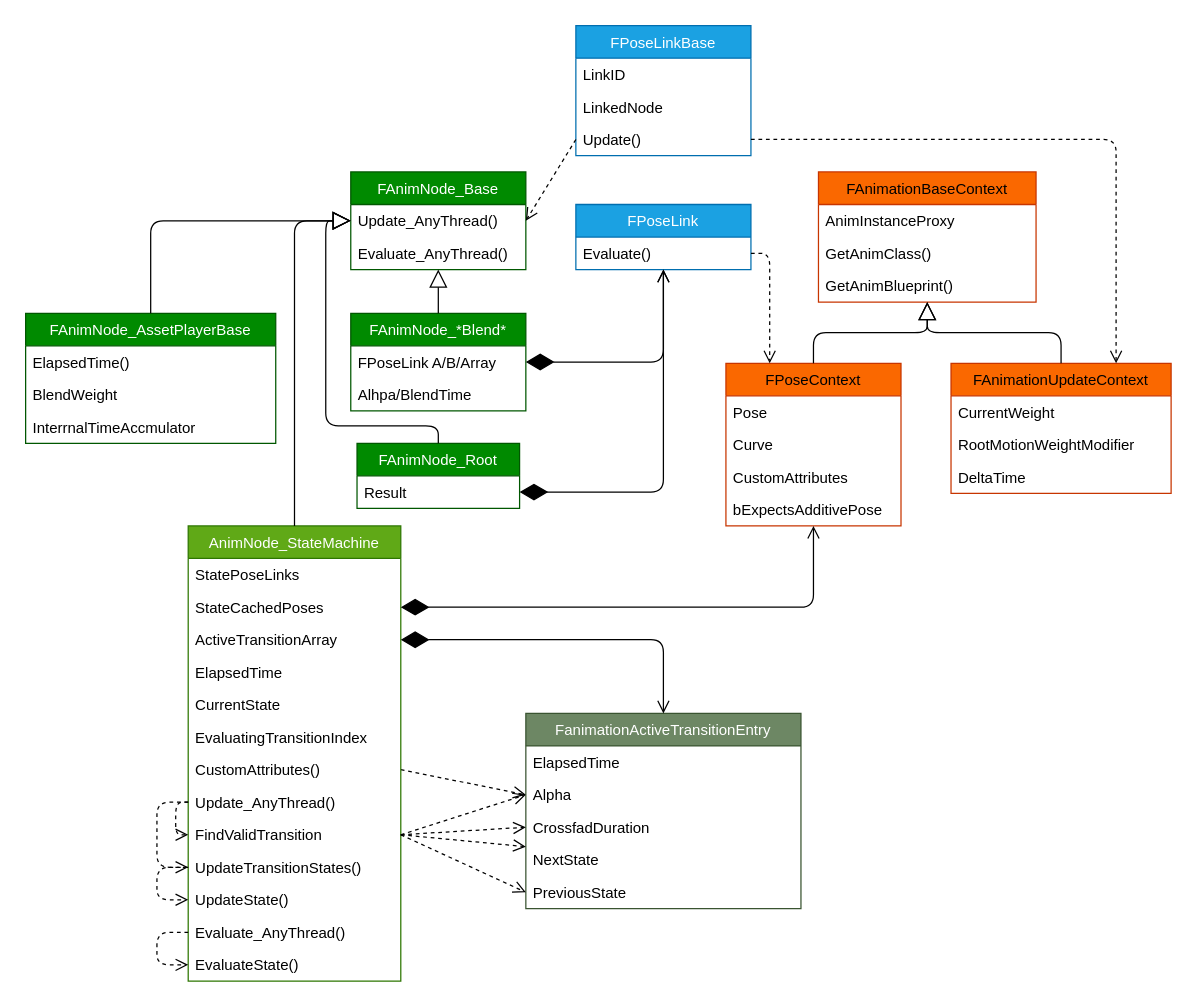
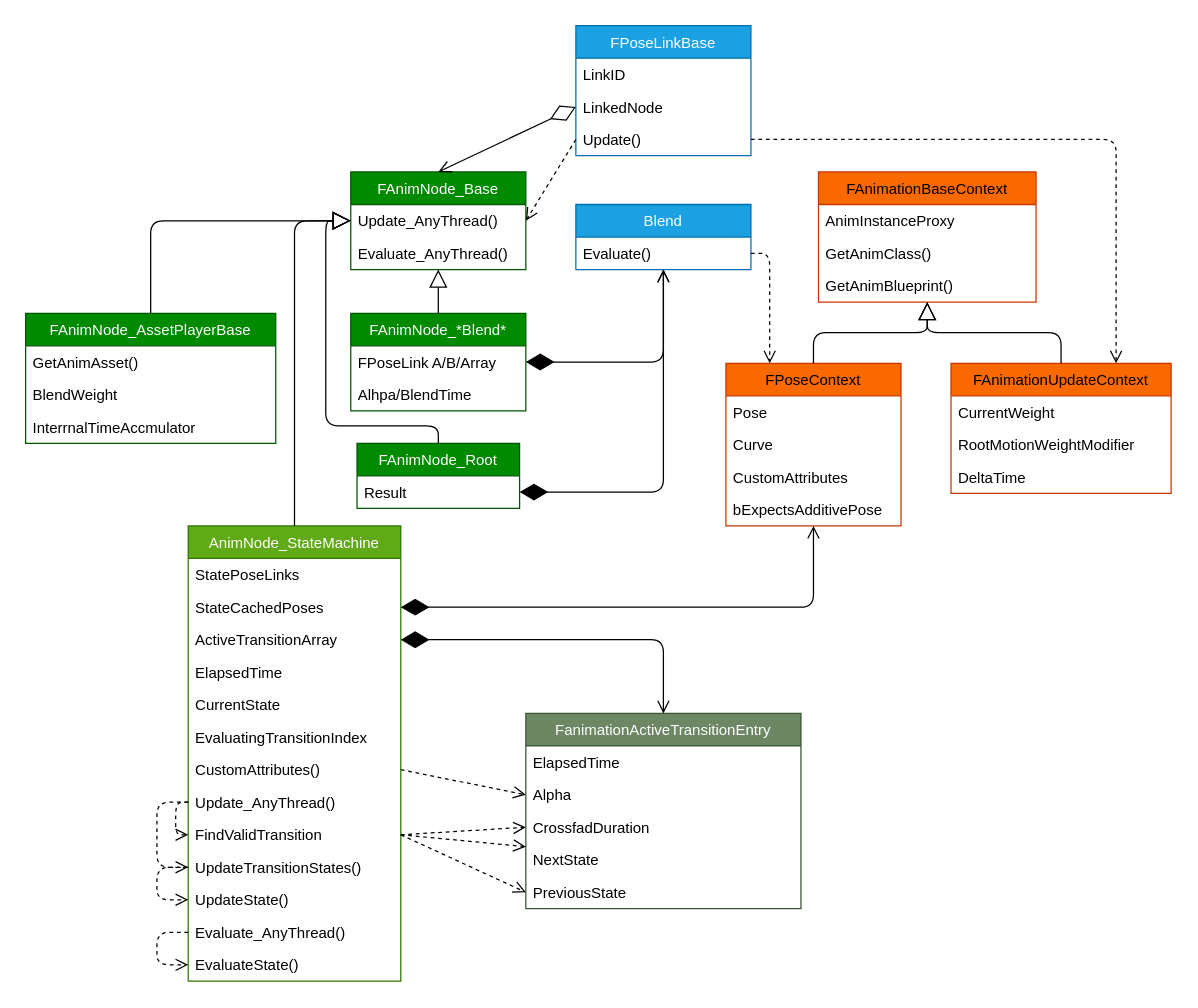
edge "LinkedNode" -- "FAnimNode_Base": added
node "FPoseLink": label "FPoseLink" -> "Blend"
node "ElapsedTime()": label "ElapsedTime()" -> "GetAnimAsset()"
edge "FindValidTransition" -> "Alpha": removed
